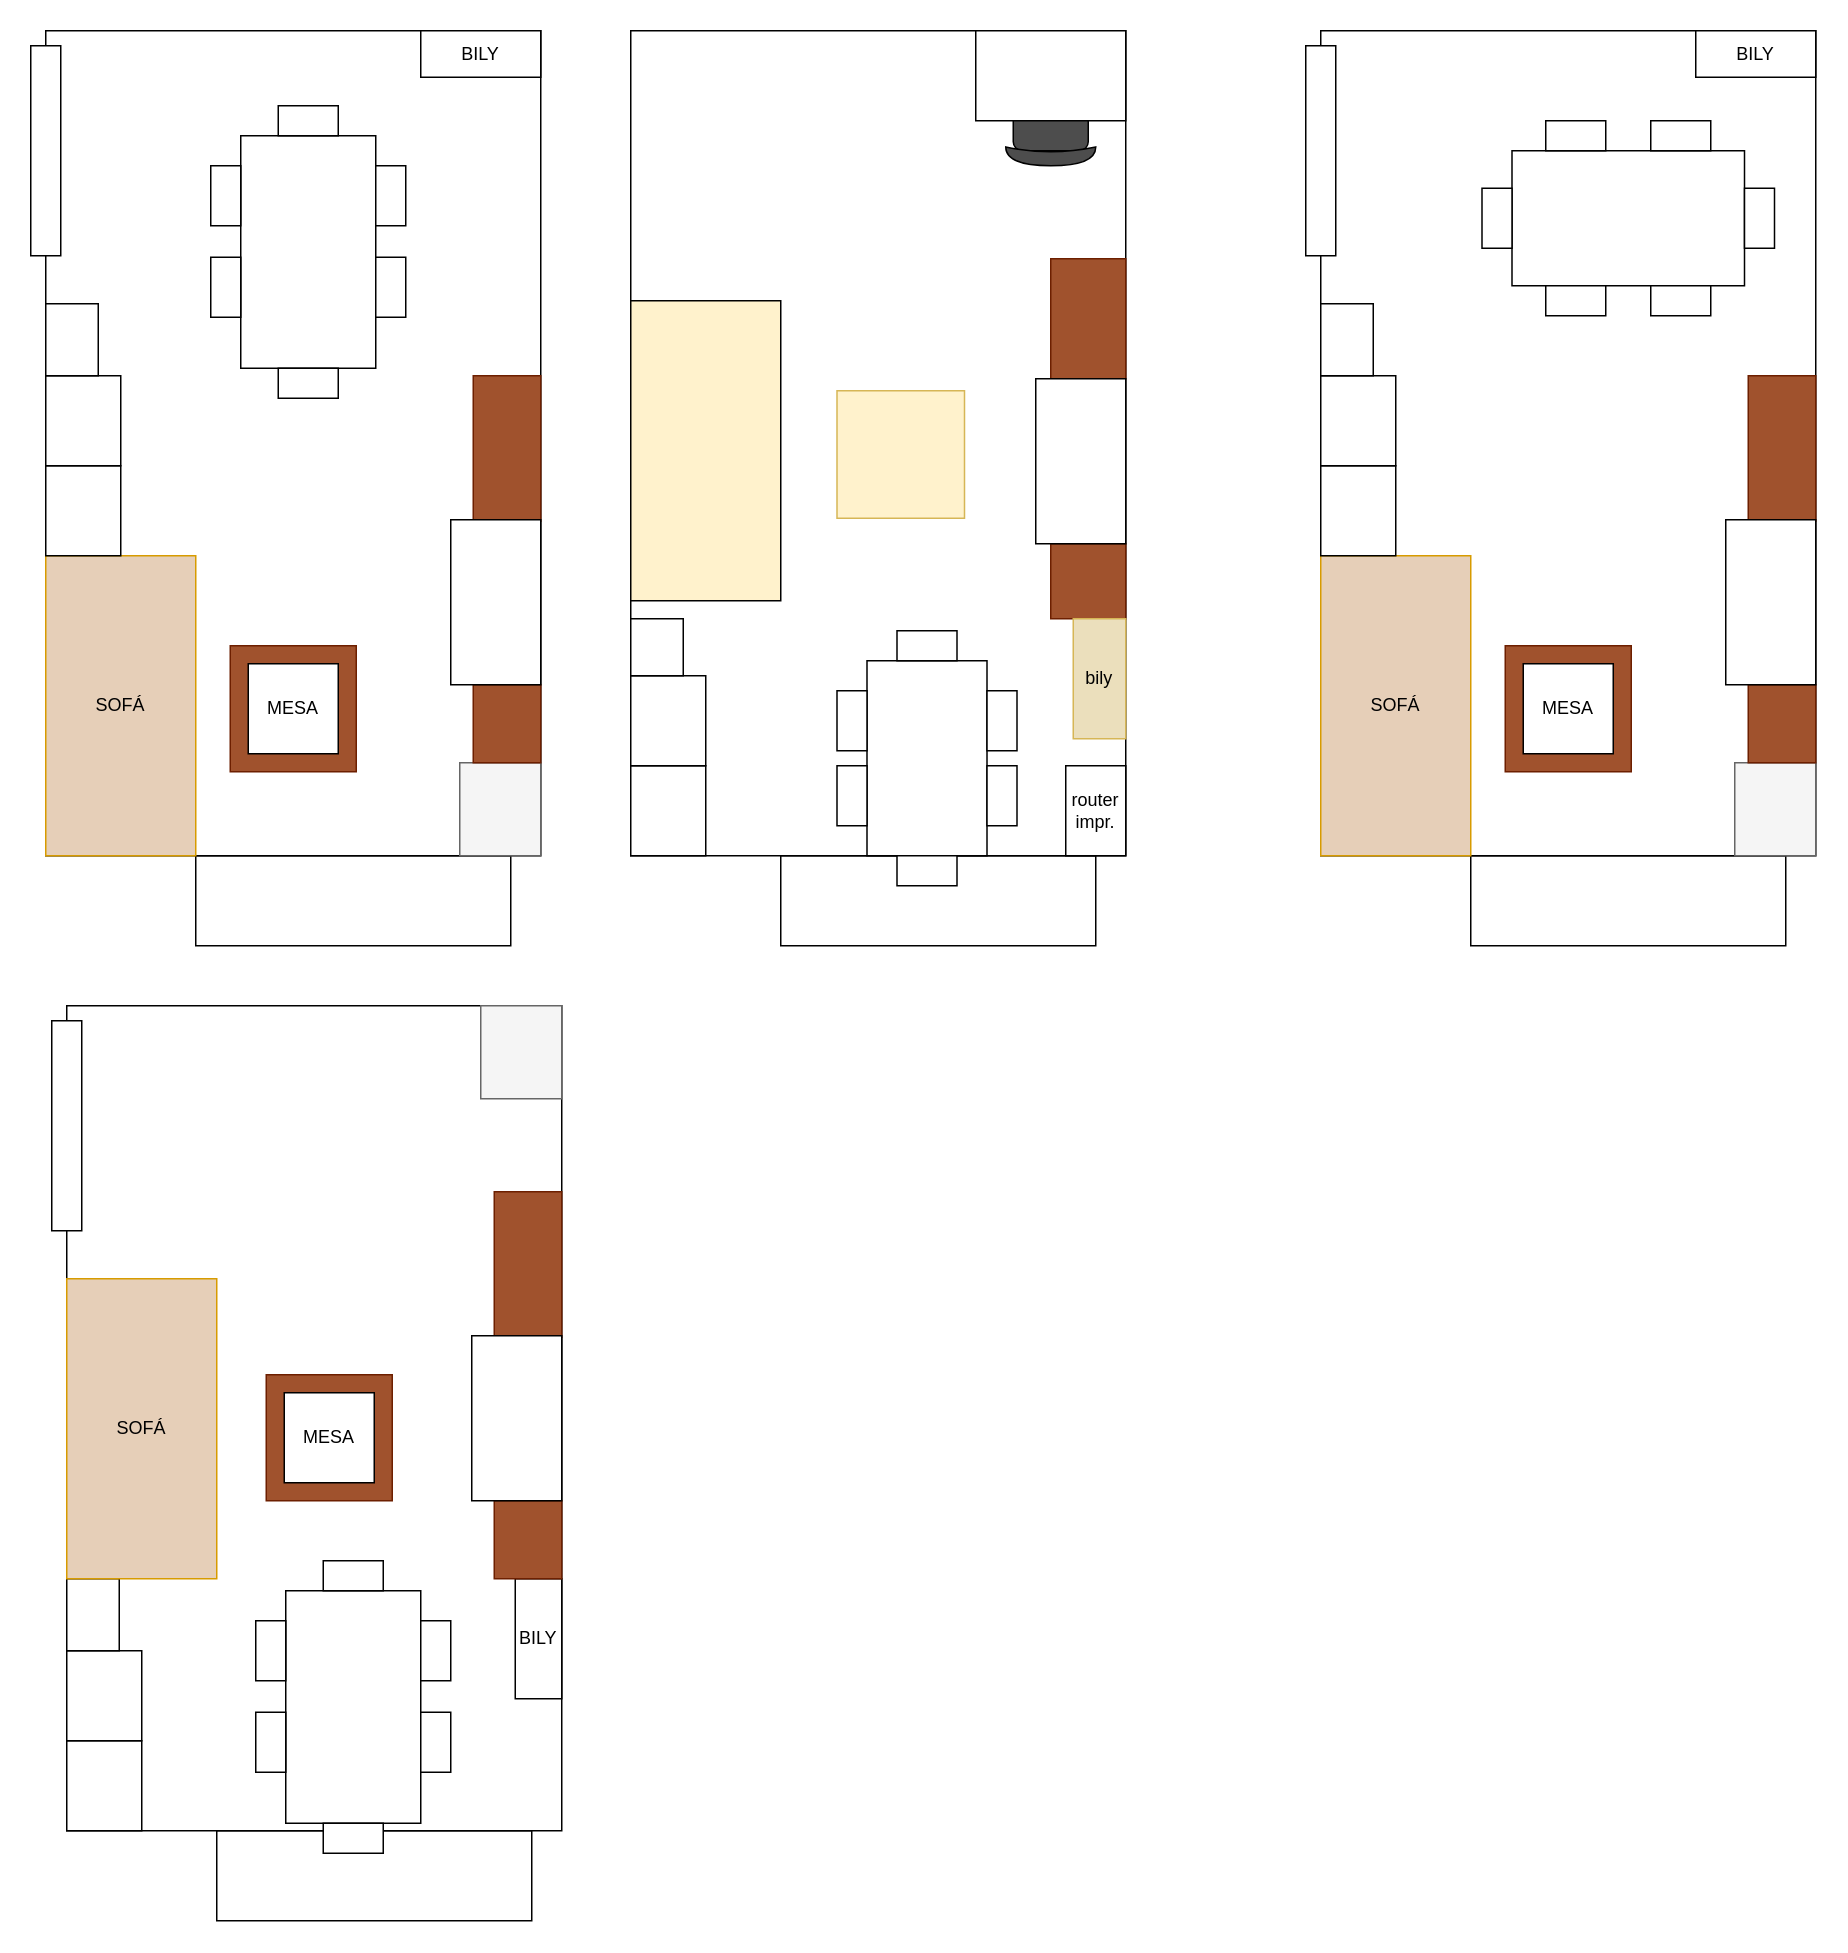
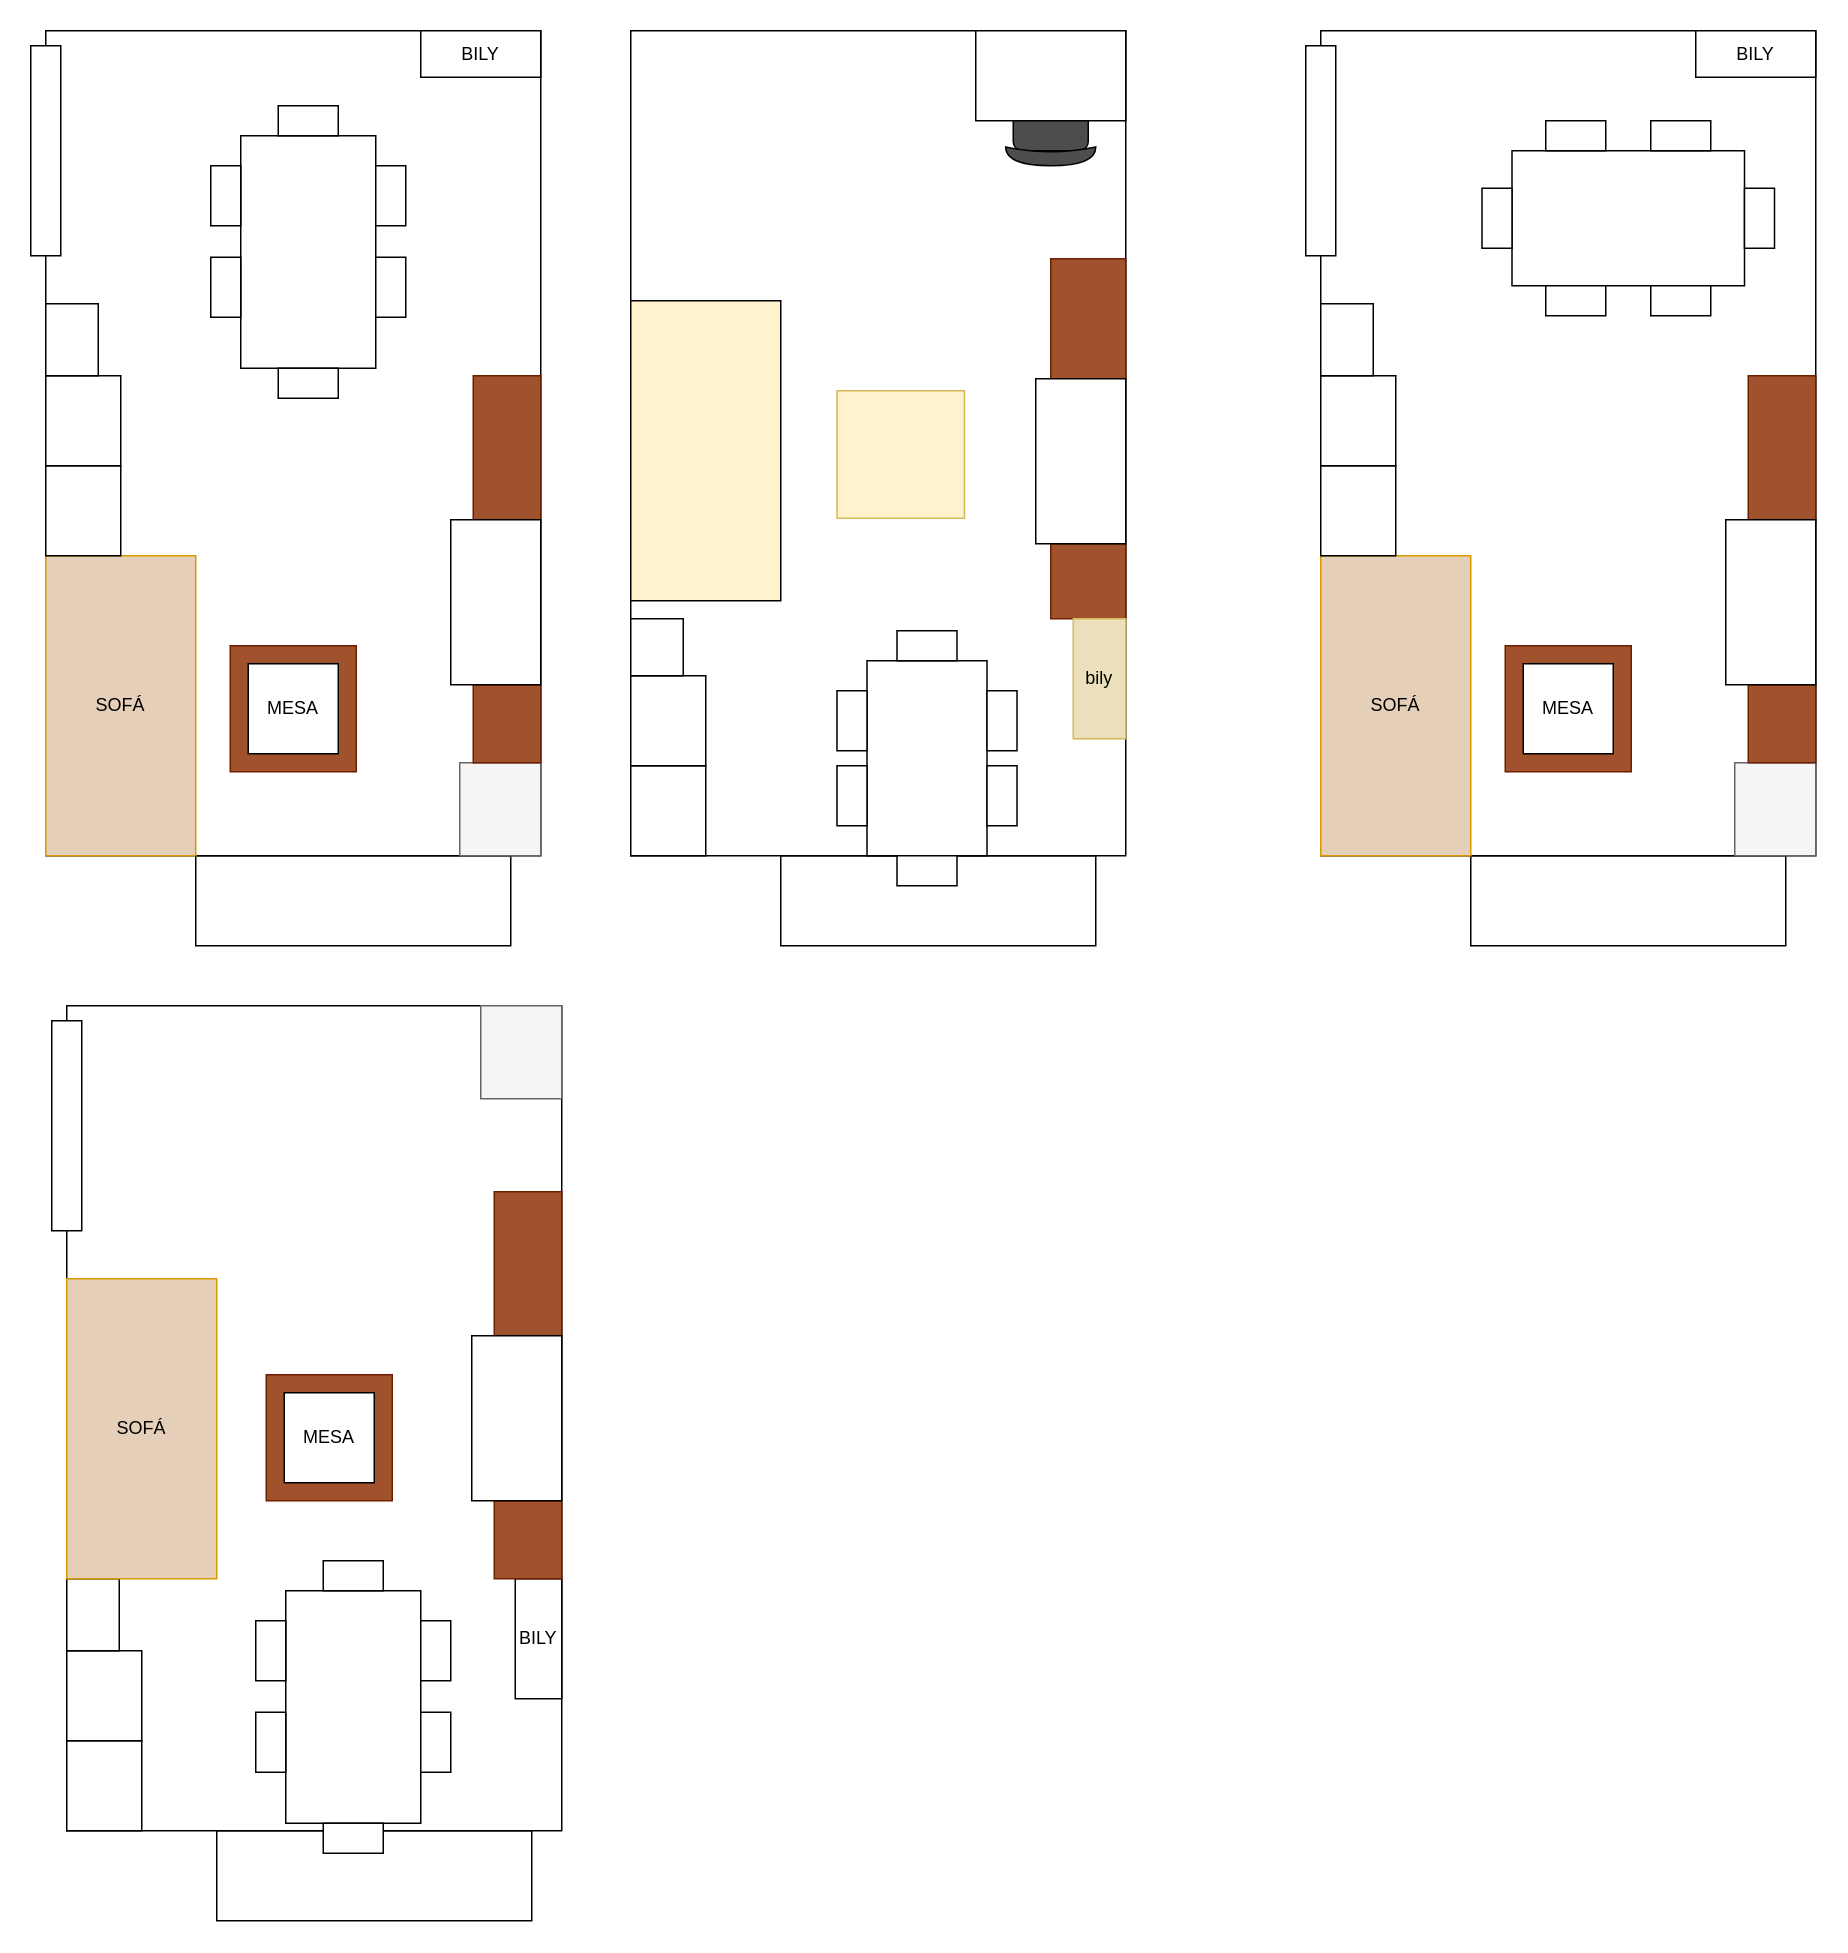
node "router impr.": removed
